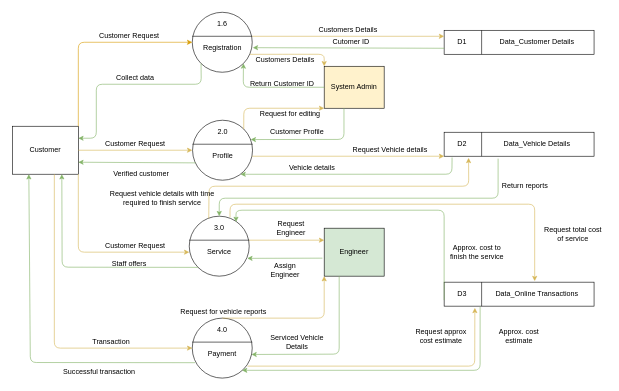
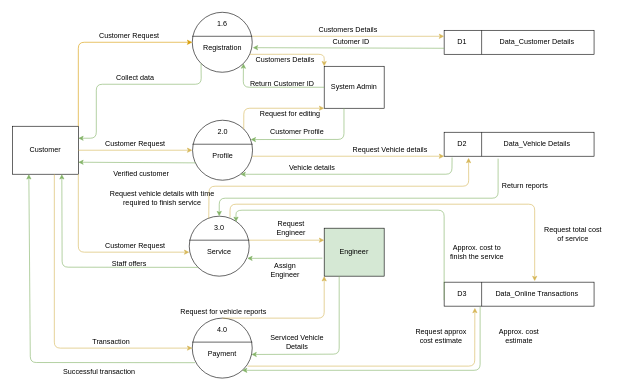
node "System Admin": fillcolor #fff2cc -> #ffffff
